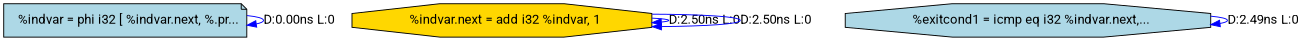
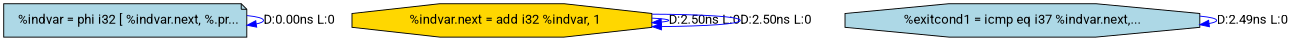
node "%exitcond1 = icmp eq i32 %indvar.next,...": label "%exitcond1 = icmp eq i32 %indvar.next,..." -> "%exitcond1 = icmp eq i37 %indvar.next,..."
